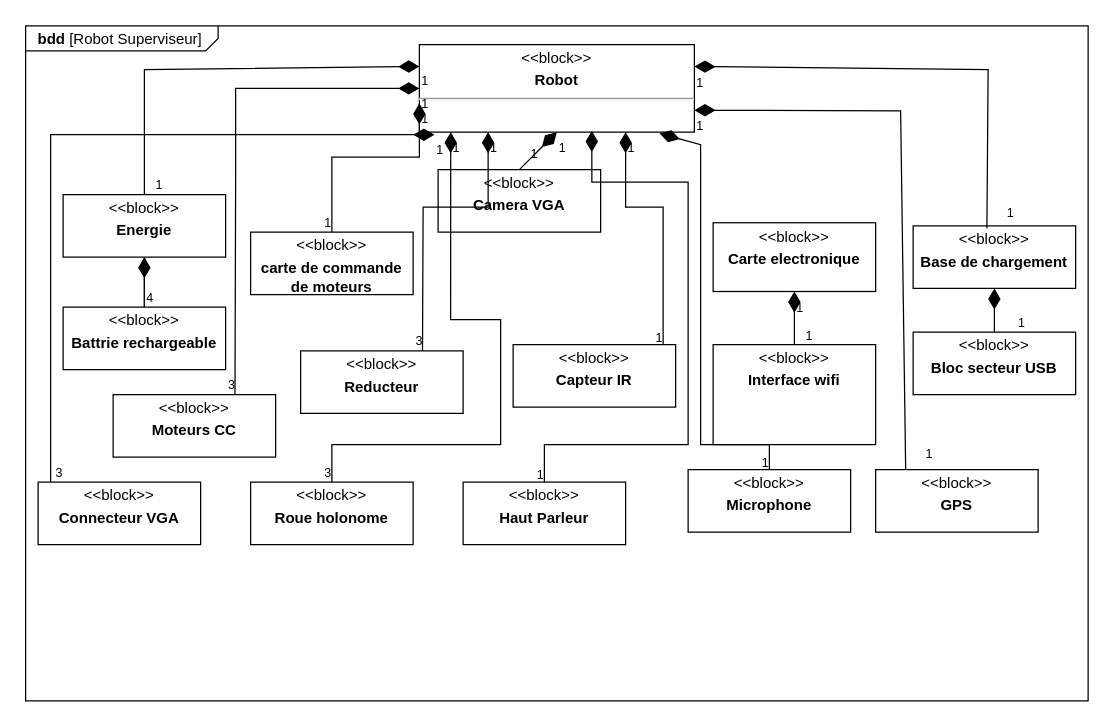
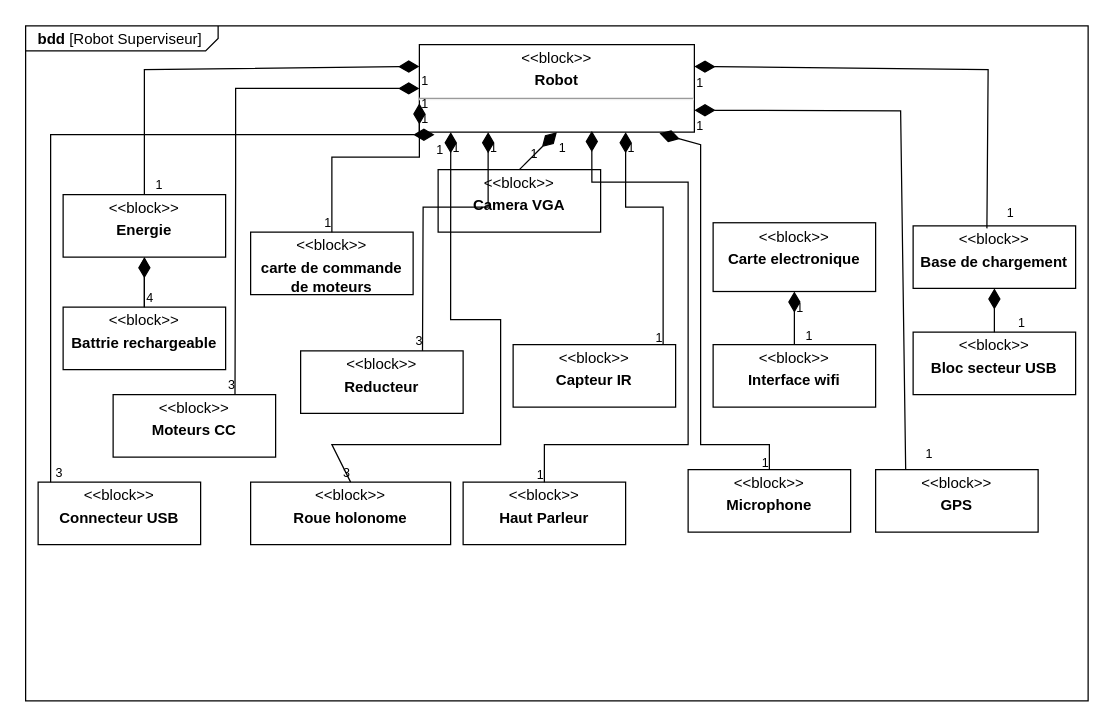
node "<<block>> Interface wifi": size 163x100 -> 163x63
node "<<block>> Connecteur VGA": label "<<block>> Connecteur VGA" -> "<<block>> Connecteur USB"
node "<<block>> Roue holonome": size 163x63 -> 200x63
